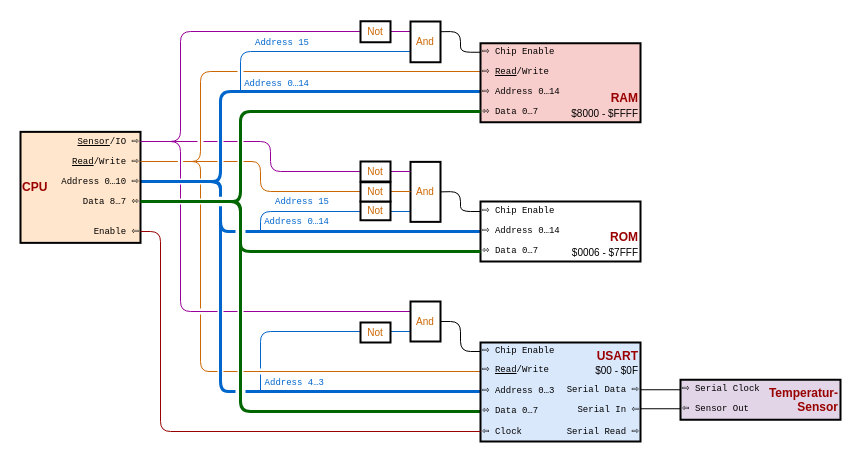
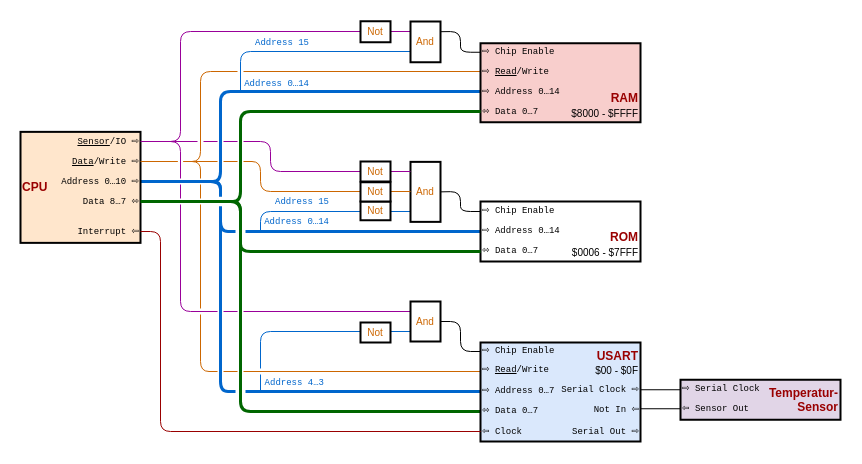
node "Read/Write ⇨": label "Read/Write ⇨" -> "Data/Write ⇨"
node "Enable ⇦": label "Enable ⇦" -> "Interrupt ⇦"
node "Serial Data ⇨": label "Serial Data ⇨" -> "Serial Clock ⇨"
node "⇨ Address 0…3": label "⇨ Address 0…3" -> "⇨ Address 0…7"
node "Serial In ⇦": label "Serial In ⇦" -> "Not In ⇦"
node "Serial Read ⇨": label "Serial Read ⇨" -> "Serial Out ⇨"
